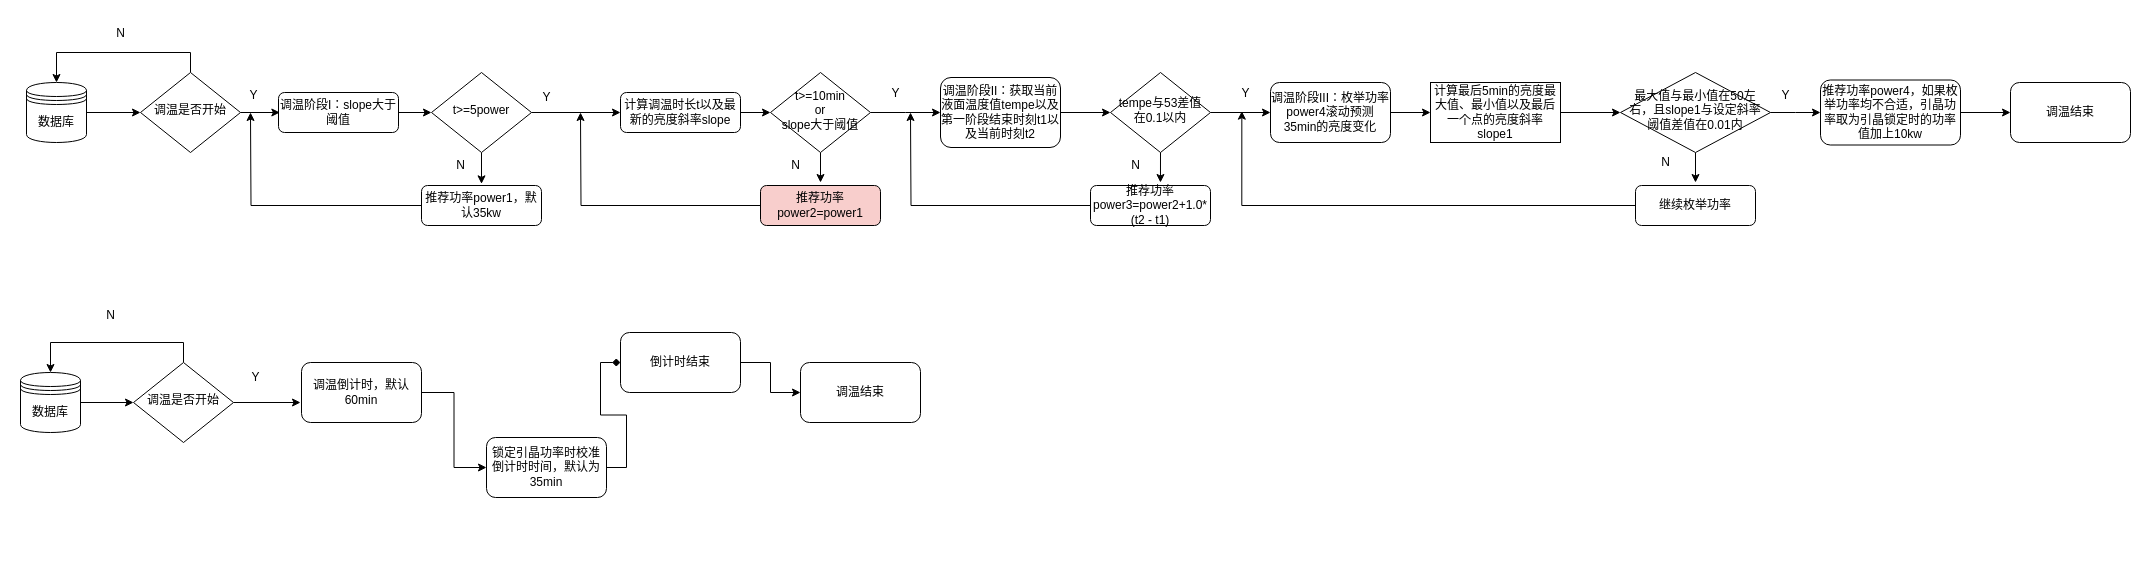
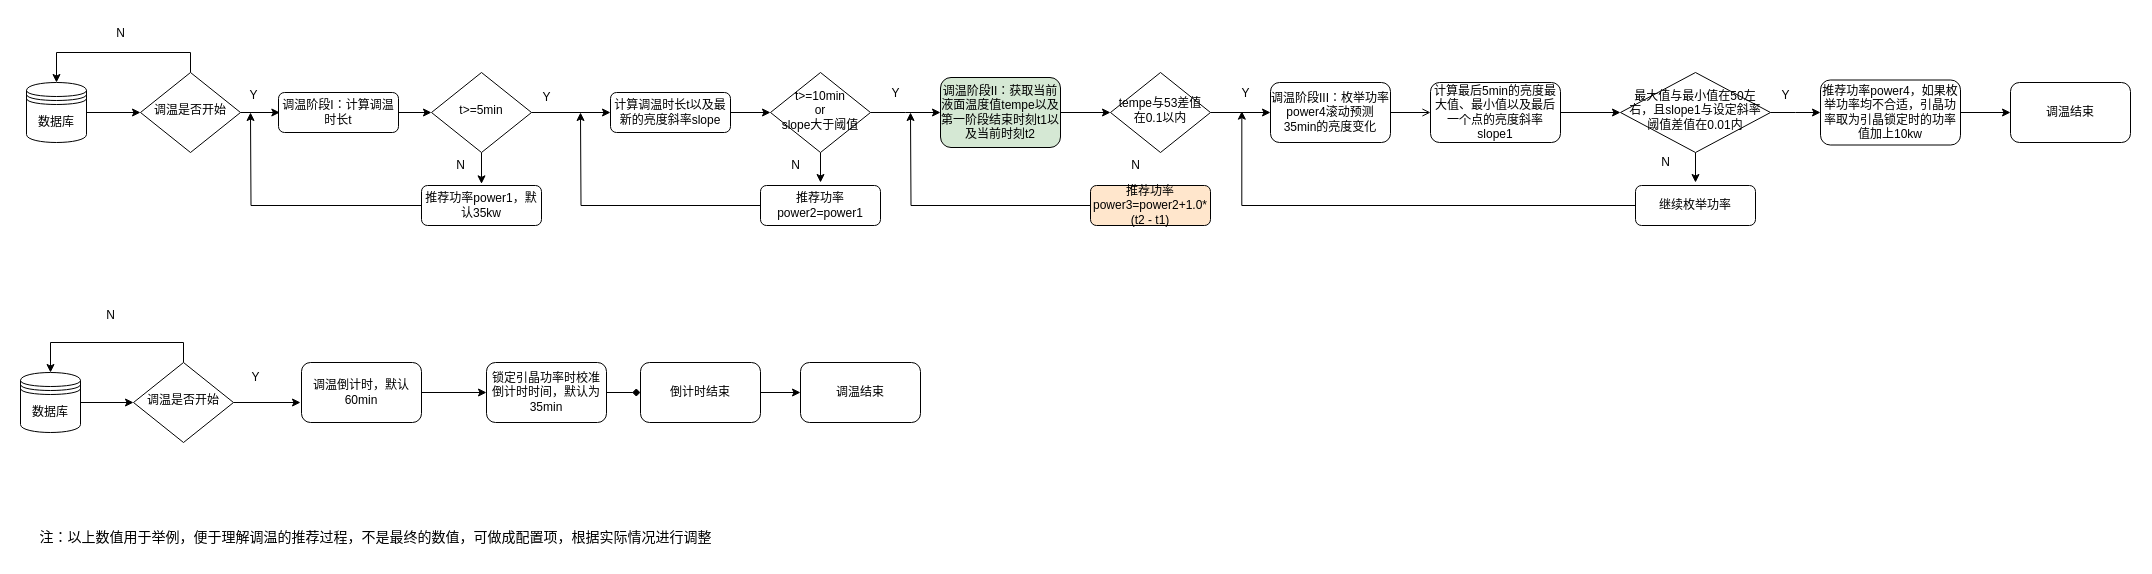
node "t>=5power": label "t>=5power" -> "t>=5min"
node "调温阶段I：slope大于阈值": label "调温阶段I：slope大于阈值" -> "调温阶段I：计算调温时长t"
node "计算调温时长t以及最新的亮度斜率slope": moved (681, 113) -> (671, 113)
node "调温阶段II：获取当前液面温度值tempe以及第一阶段结束时刻t1以及当前时刻t2": fillcolor #ffffff -> #d5e8d4
edge "调温阶段III：枚举功率power4滚动预测35min的亮度变化" -> "计算最后5min的亮度最大值、最小值以及最后一个点的亮度斜率slope1": arrowhead classic -> open
node "计算最后5min的亮度最大值、最小值以及最后一个点的亮度斜率slope1": shape rectangle -> rounded rectangle
edge "tempe与53差值在0.1以内" -> "推荐功率power3=power2+1.0*(t2 - t1)": removed
node "推荐功率power2=power1": fillcolor #f8cecc -> #ffffff
node "推荐功率power3=power2+1.0*(t2 - t1)": fillcolor #ffffff -> #ffe6cc
node "倒计时结束": moved (681, 363) -> (701, 393)
node "锁定引晶功率时校准倒计时时间，默认为35min": moved (547, 468) -> (547, 393)
node "注：以上数值用于举例，便于理解调温的推荐过程，不是最终的数值，可做成配置项，根据实际情况进行调整": added
